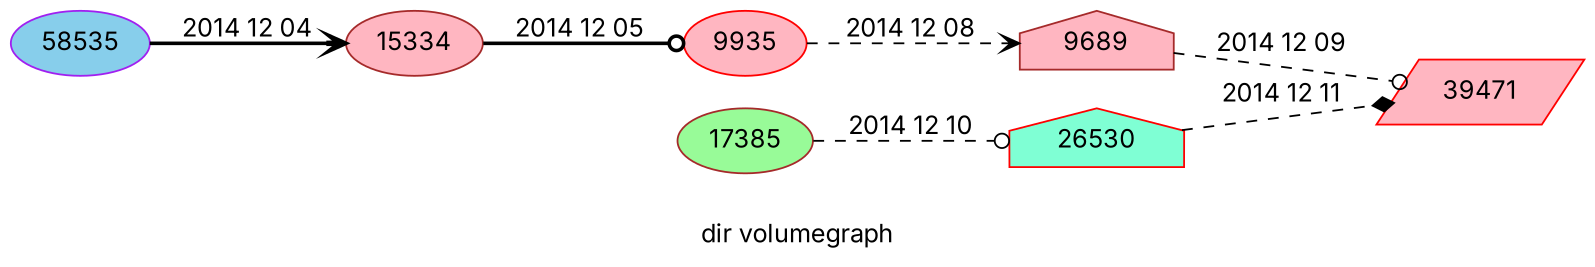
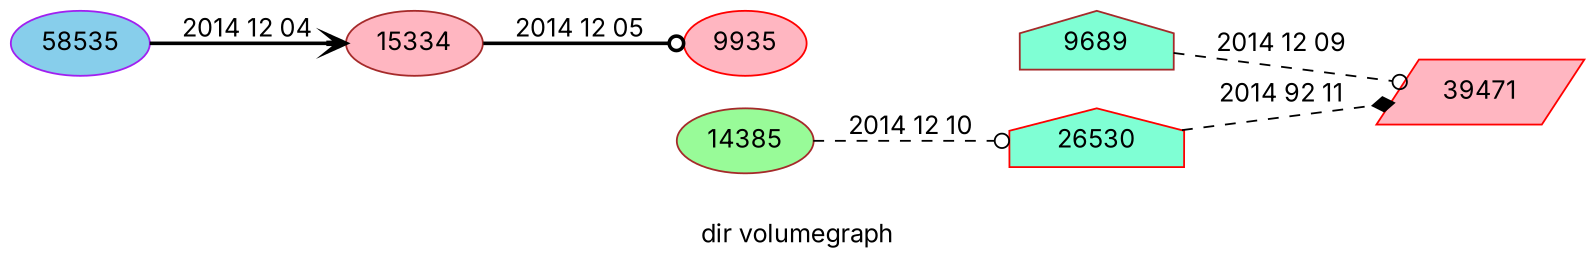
edge "9935" -> "9689": removed, label "2014 12 08"
node "9689": fillcolor lightpink -> aquamarine
edge "26530" -> "39471": label "2014 12 11" -> "2014 92 11"
node "17385": label "17385" -> "14385"
